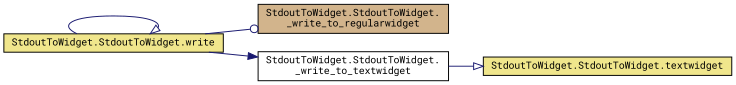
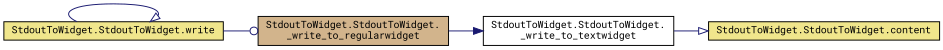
edge "StdoutToWidget.StdoutToWidget.write" -> "StdoutToWidget.StdoutToWidget. _write_to_textwidget": now "StdoutToWidget.StdoutToWidget. _write_to_regularwidget" -> "StdoutToWidget.StdoutToWidget. _write_to_textwidget"
node "StdoutToWidget.StdoutToWidget.textwidget": label "StdoutToWidget.StdoutToWidget.textwidget" -> "StdoutToWidget.StdoutToWidget.content"
